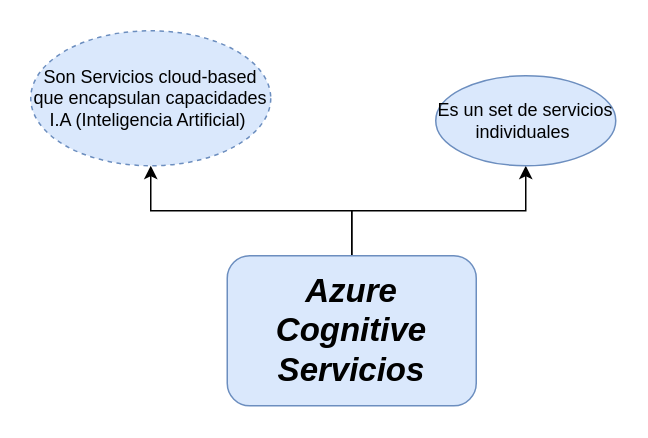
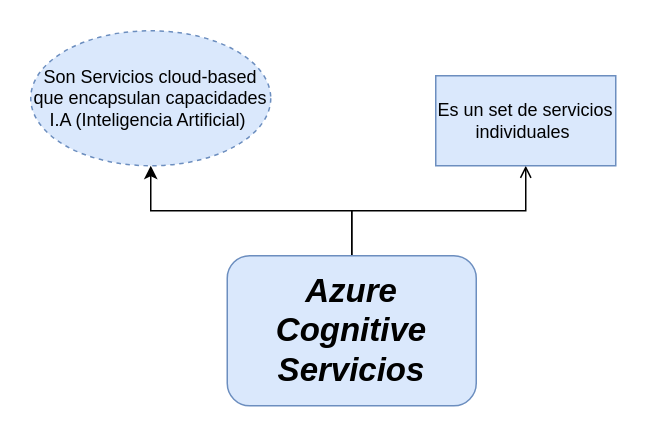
node "Es un set de servicios individuales": shape ellipse -> rectangle
edge "Azure Cognitive Servicios" -> "Es un set de servicios individuales": arrowhead classic -> open
